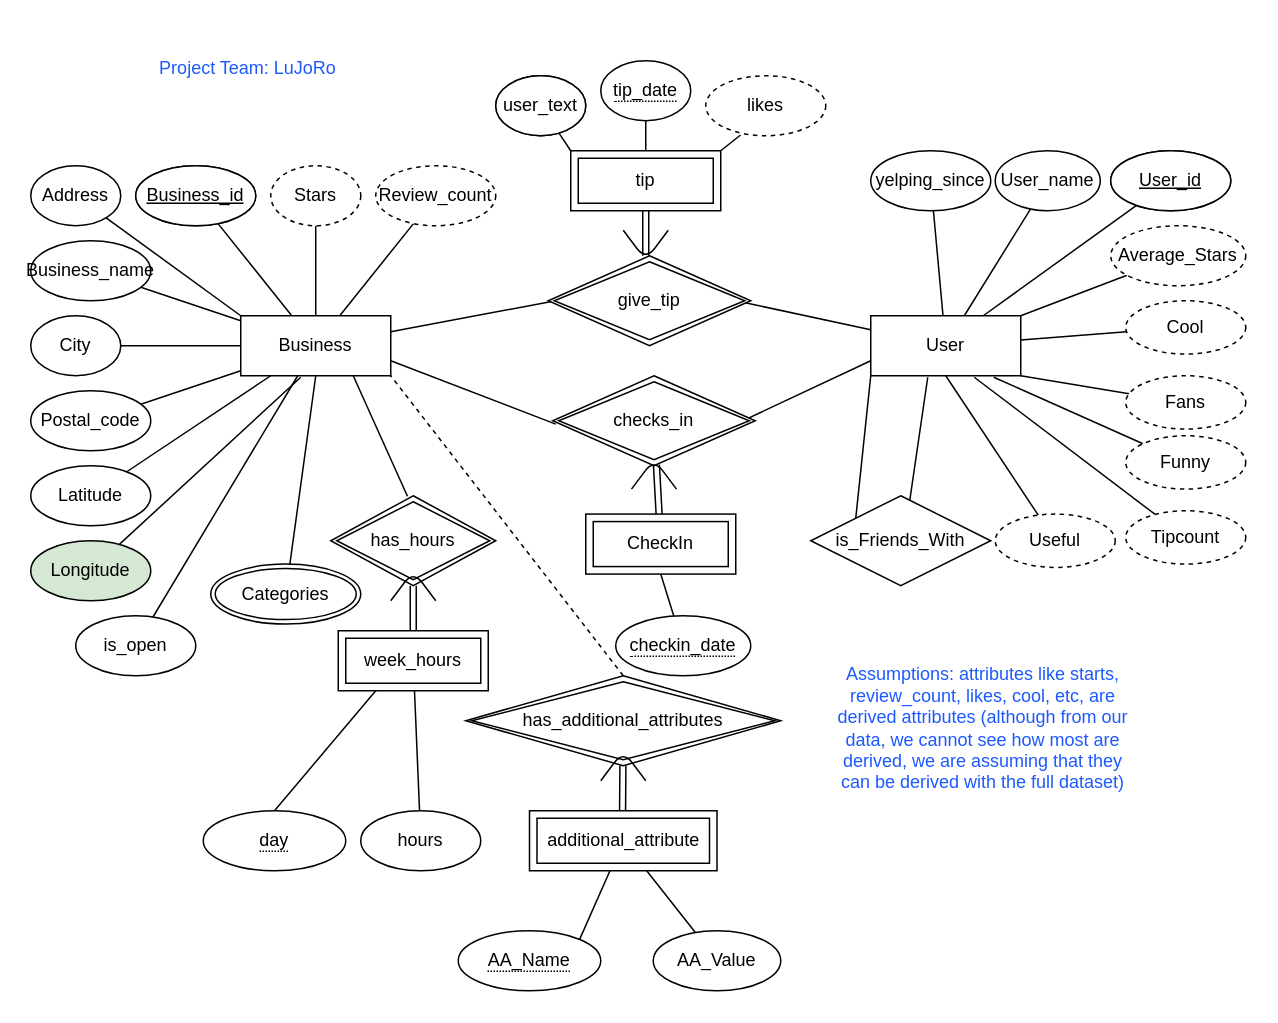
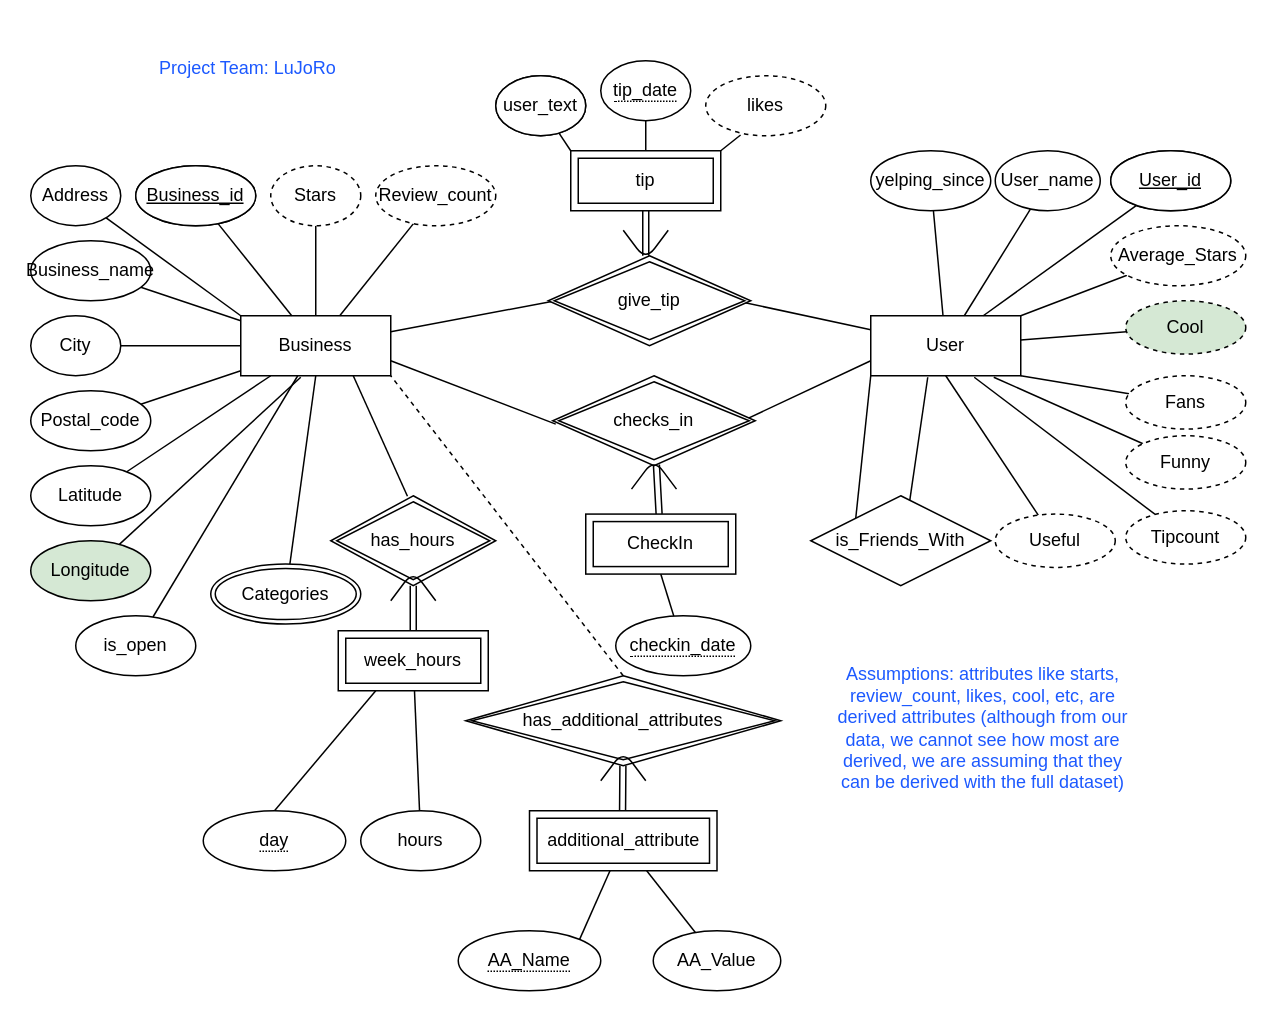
node "Cool": fillcolor #ffffff -> #d5e8d4
